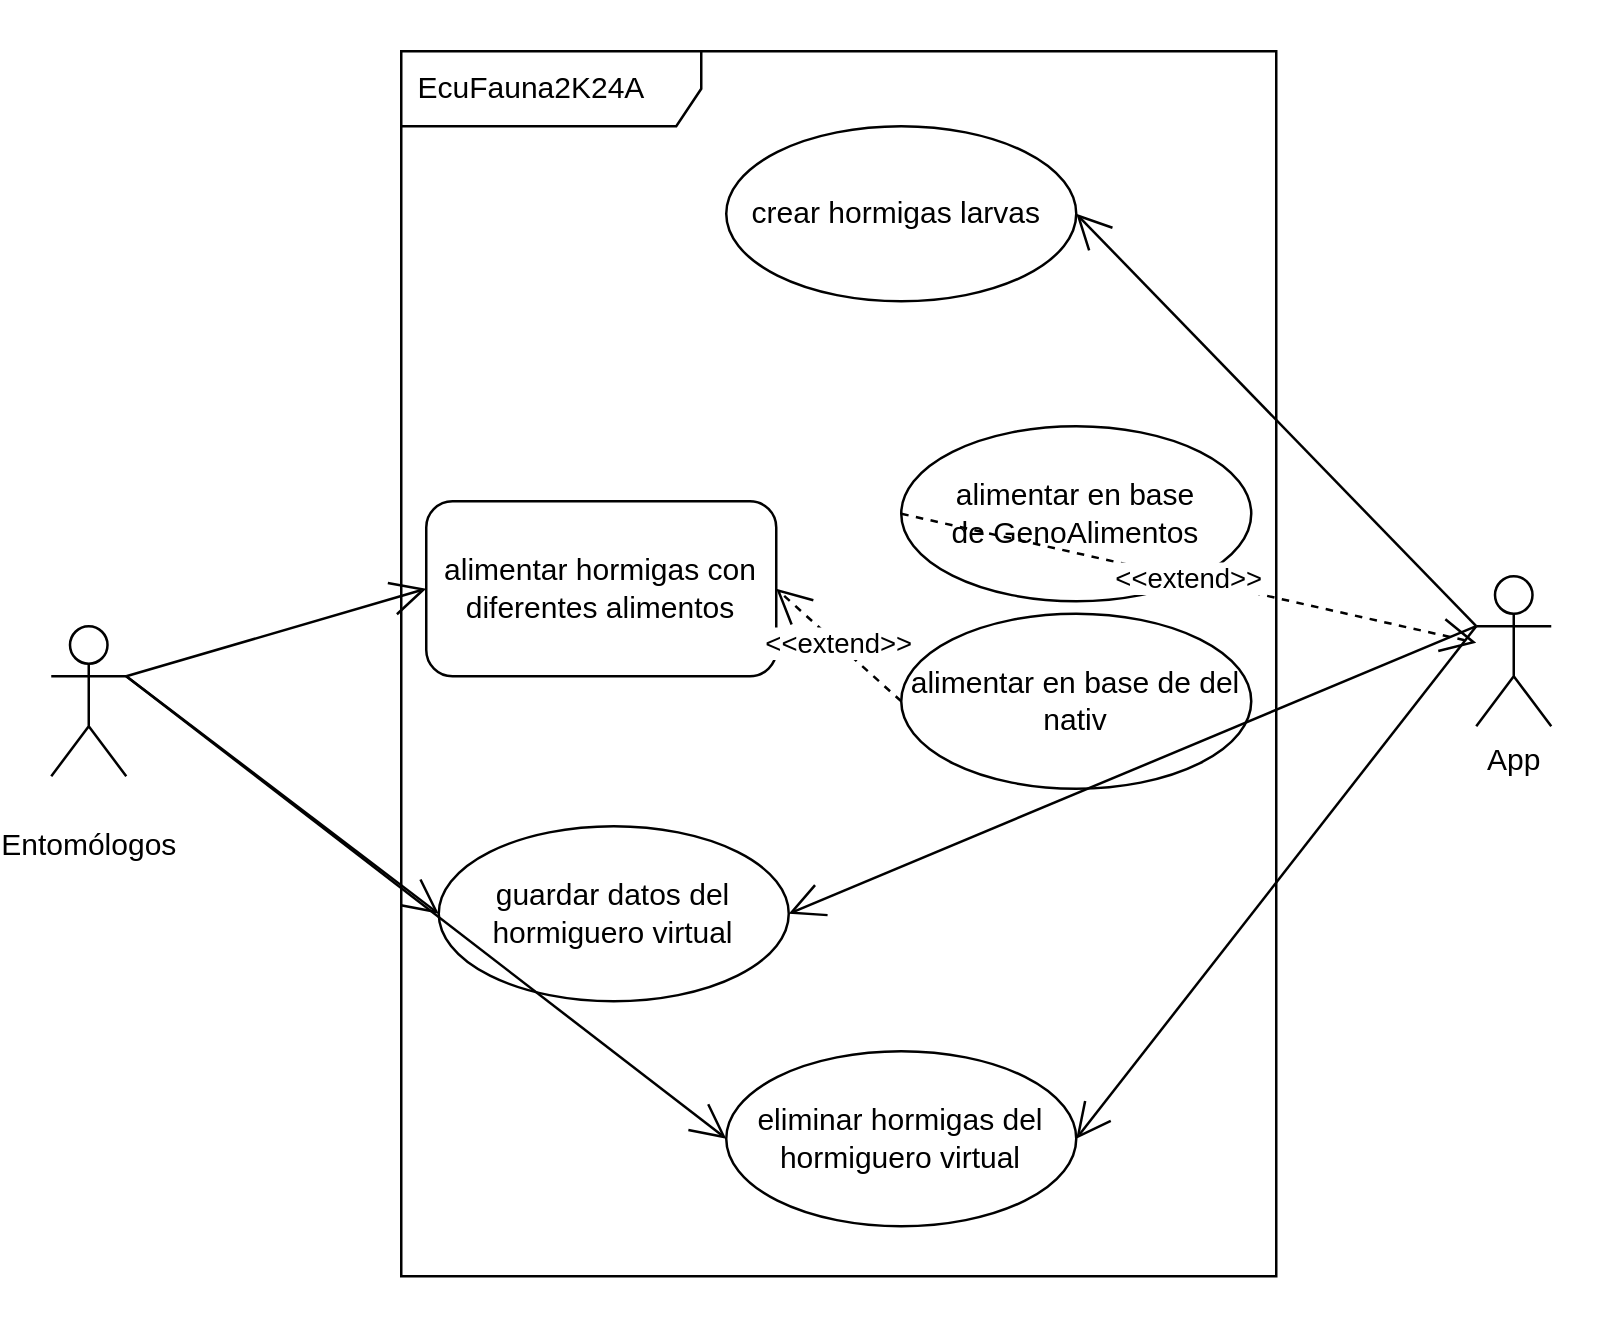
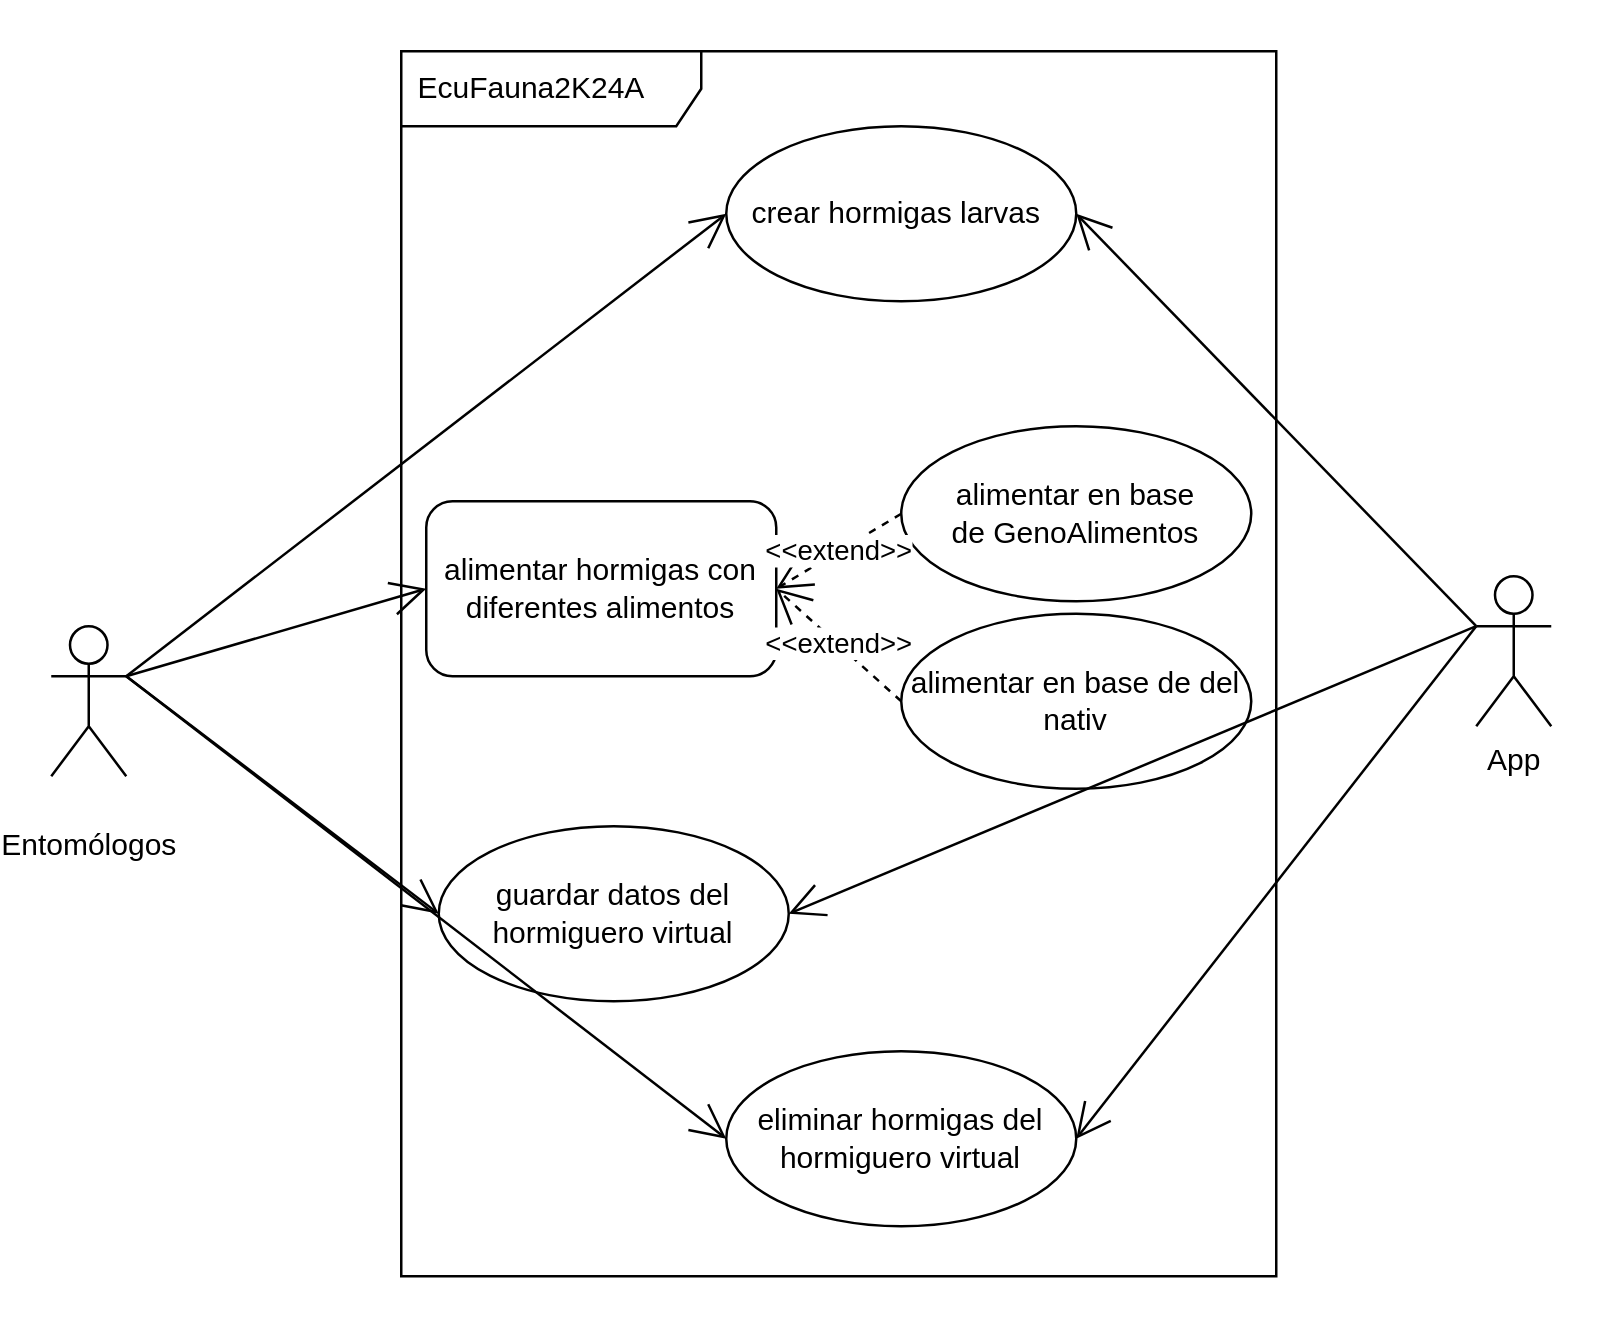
edge "Entomólogos" -> "crear hormigas larvas": added
edge "alimentar en base de GenoAlimentos" -> "App": now "alimentar en base de GenoAlimentos" -> "alimentar hormigas con diferentes alimentos"
